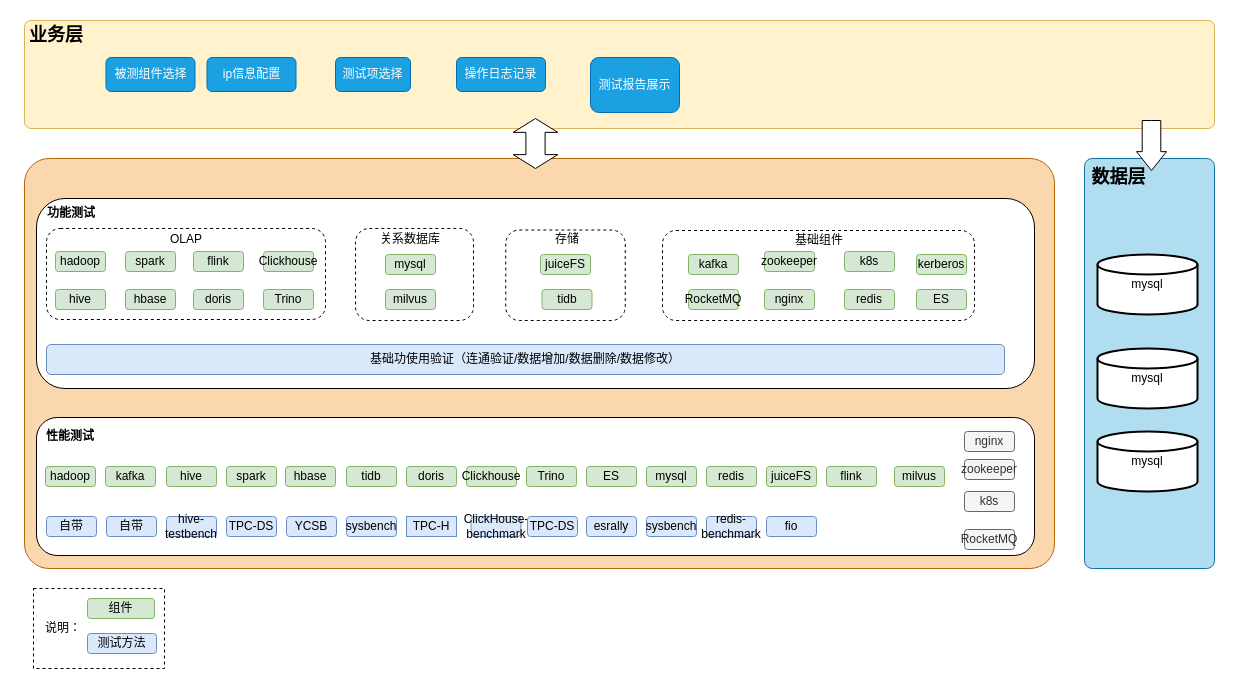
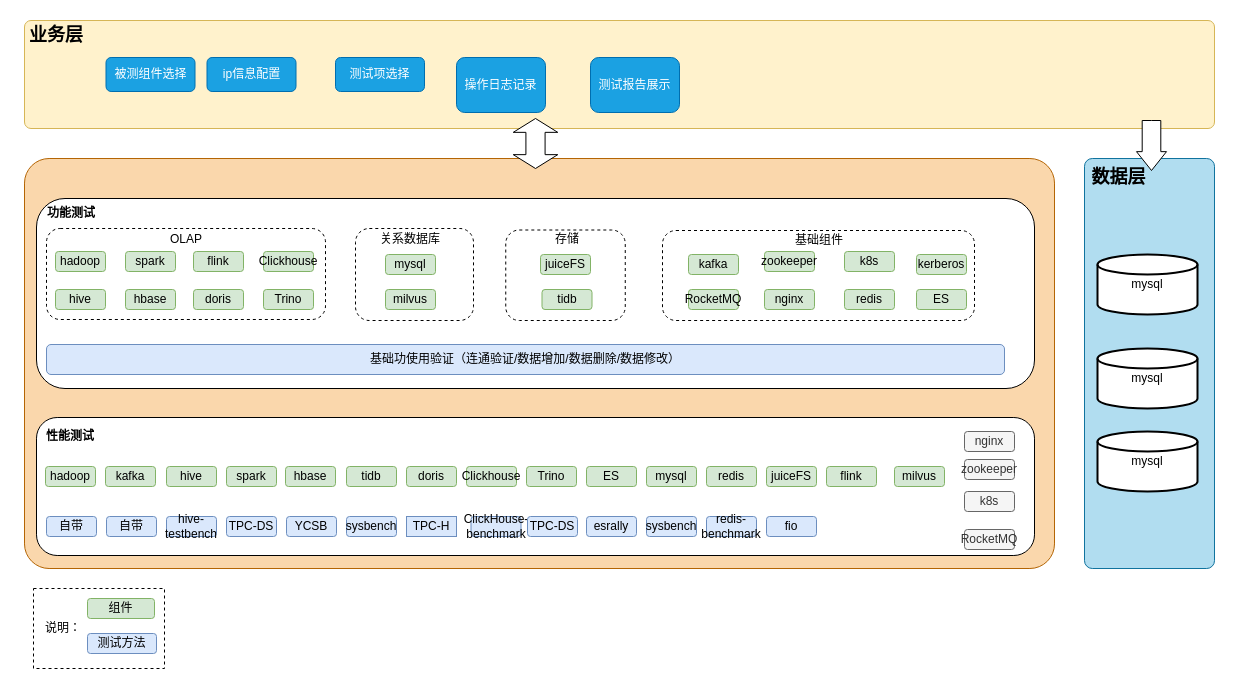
node "测试项选择": size 75x34 -> 89x34
node "操作日志记录": size 89x34 -> 89x55
